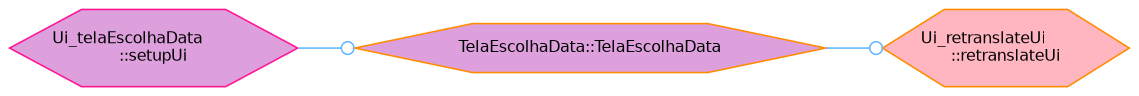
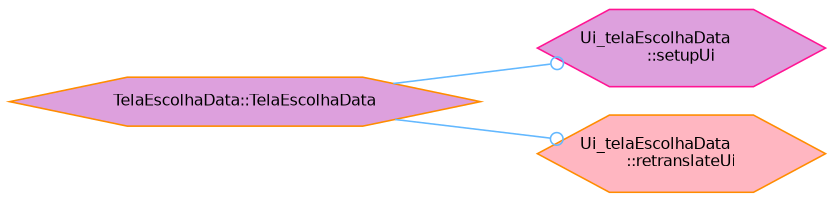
edge "Ui_telaEscolhaData ::setupUi" -> "TelaEscolhaData::TelaEscolhaData": reversed
node "Ui_retranslateUi ::retranslateUi": label "Ui_retranslateUi ::retranslateUi" -> "Ui_telaEscolhaData ::retranslateUi"
